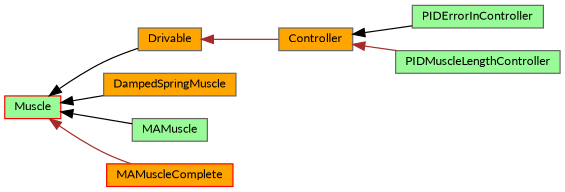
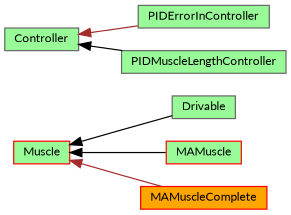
edge "PIDErrorInController" -> "Controller": color black -> brown
node "Drivable": fillcolor orange -> palegreen
edge "Controller" -> "Drivable": removed
node "Controller": fillcolor orange -> palegreen
edge "PIDMuscleLengthController" -> "Controller": color brown -> black
node "DampedSpringMuscle": removed
node "MAMuscle": color gray40 -> red
